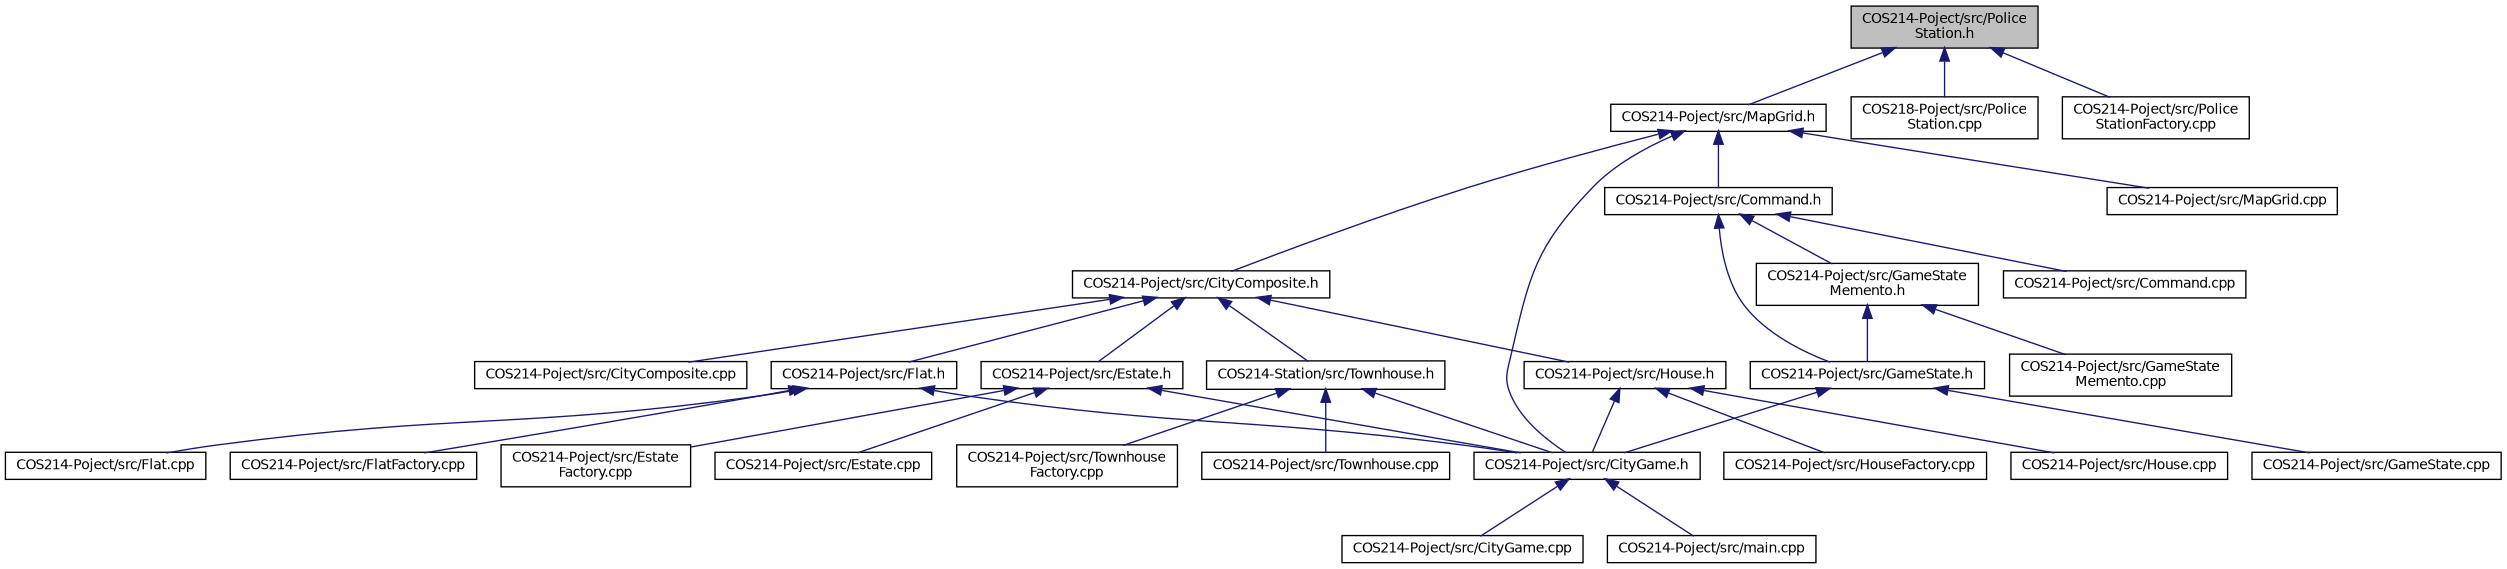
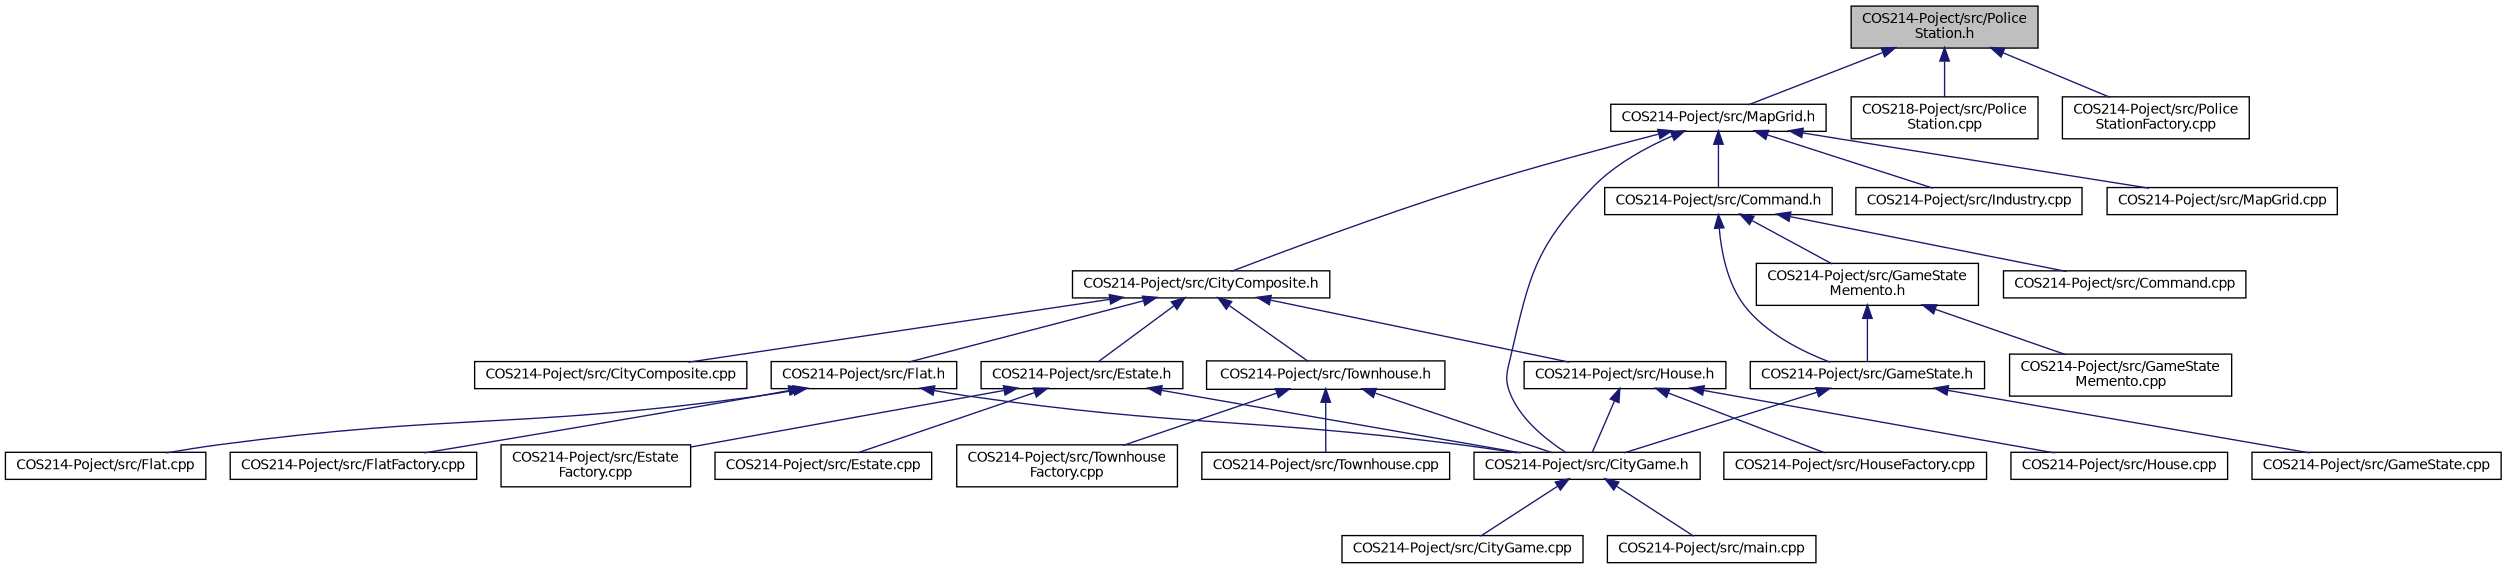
node "COS214-Poject/src/Industry.cpp": added
node "COS214-Station/src/Townhouse.h": label "COS214-Station/src/Townhouse.h" -> "COS214-Poject/src/Townhouse.h"
